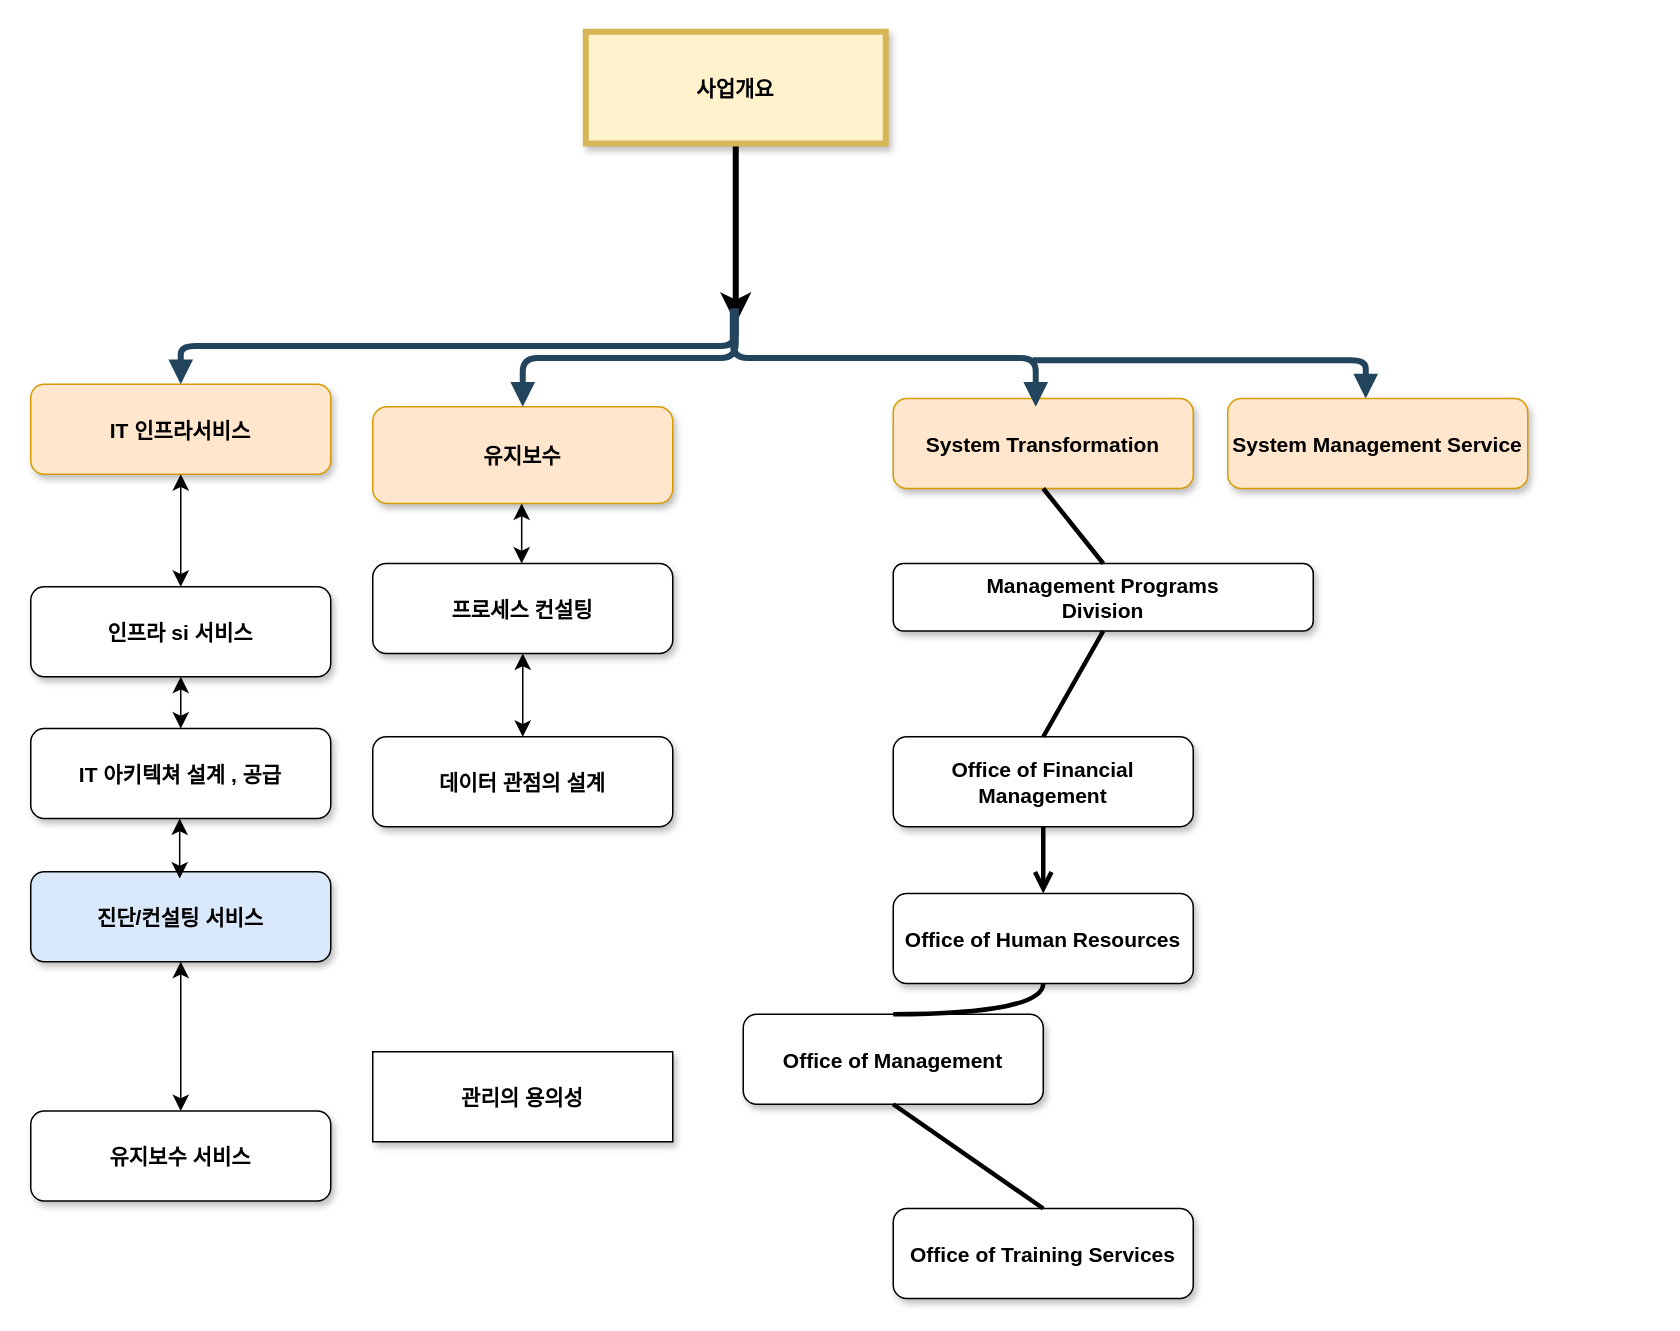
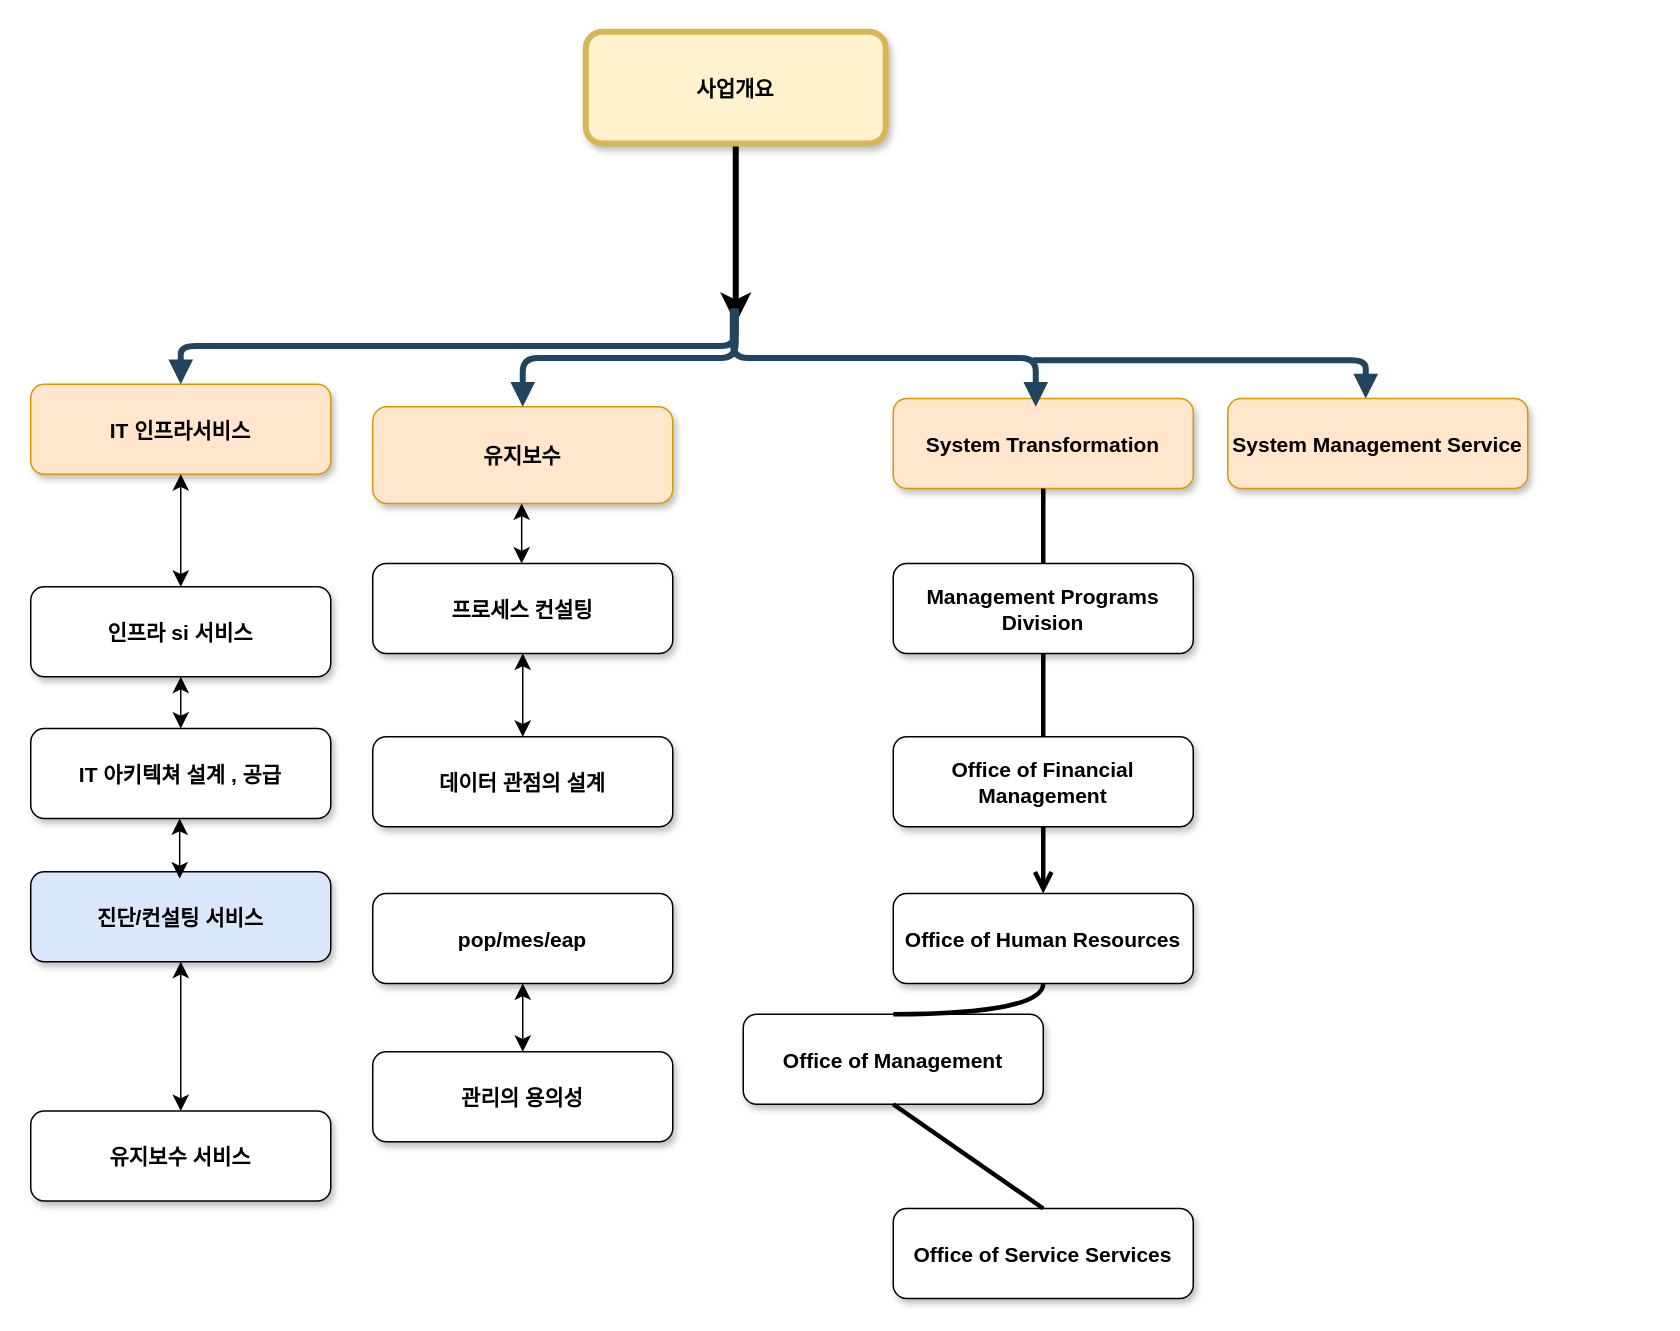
node "사업개요": shape rectangle -> rounded rectangle
node "Management Programs Division": size 420x68 -> 300x90
node "pop/mes/eap": added
edge "pop/mes/eap" -- "관리의 용의성": added
node "관리의 용의성": shape rectangle -> rounded rectangle
node "Office of Training Services": label "Office of Training Services" -> "Office of Service Services"
